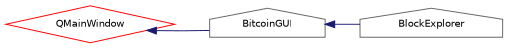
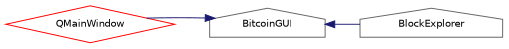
edge "BitcoinGUI" -> "QMainWindow": reversed
